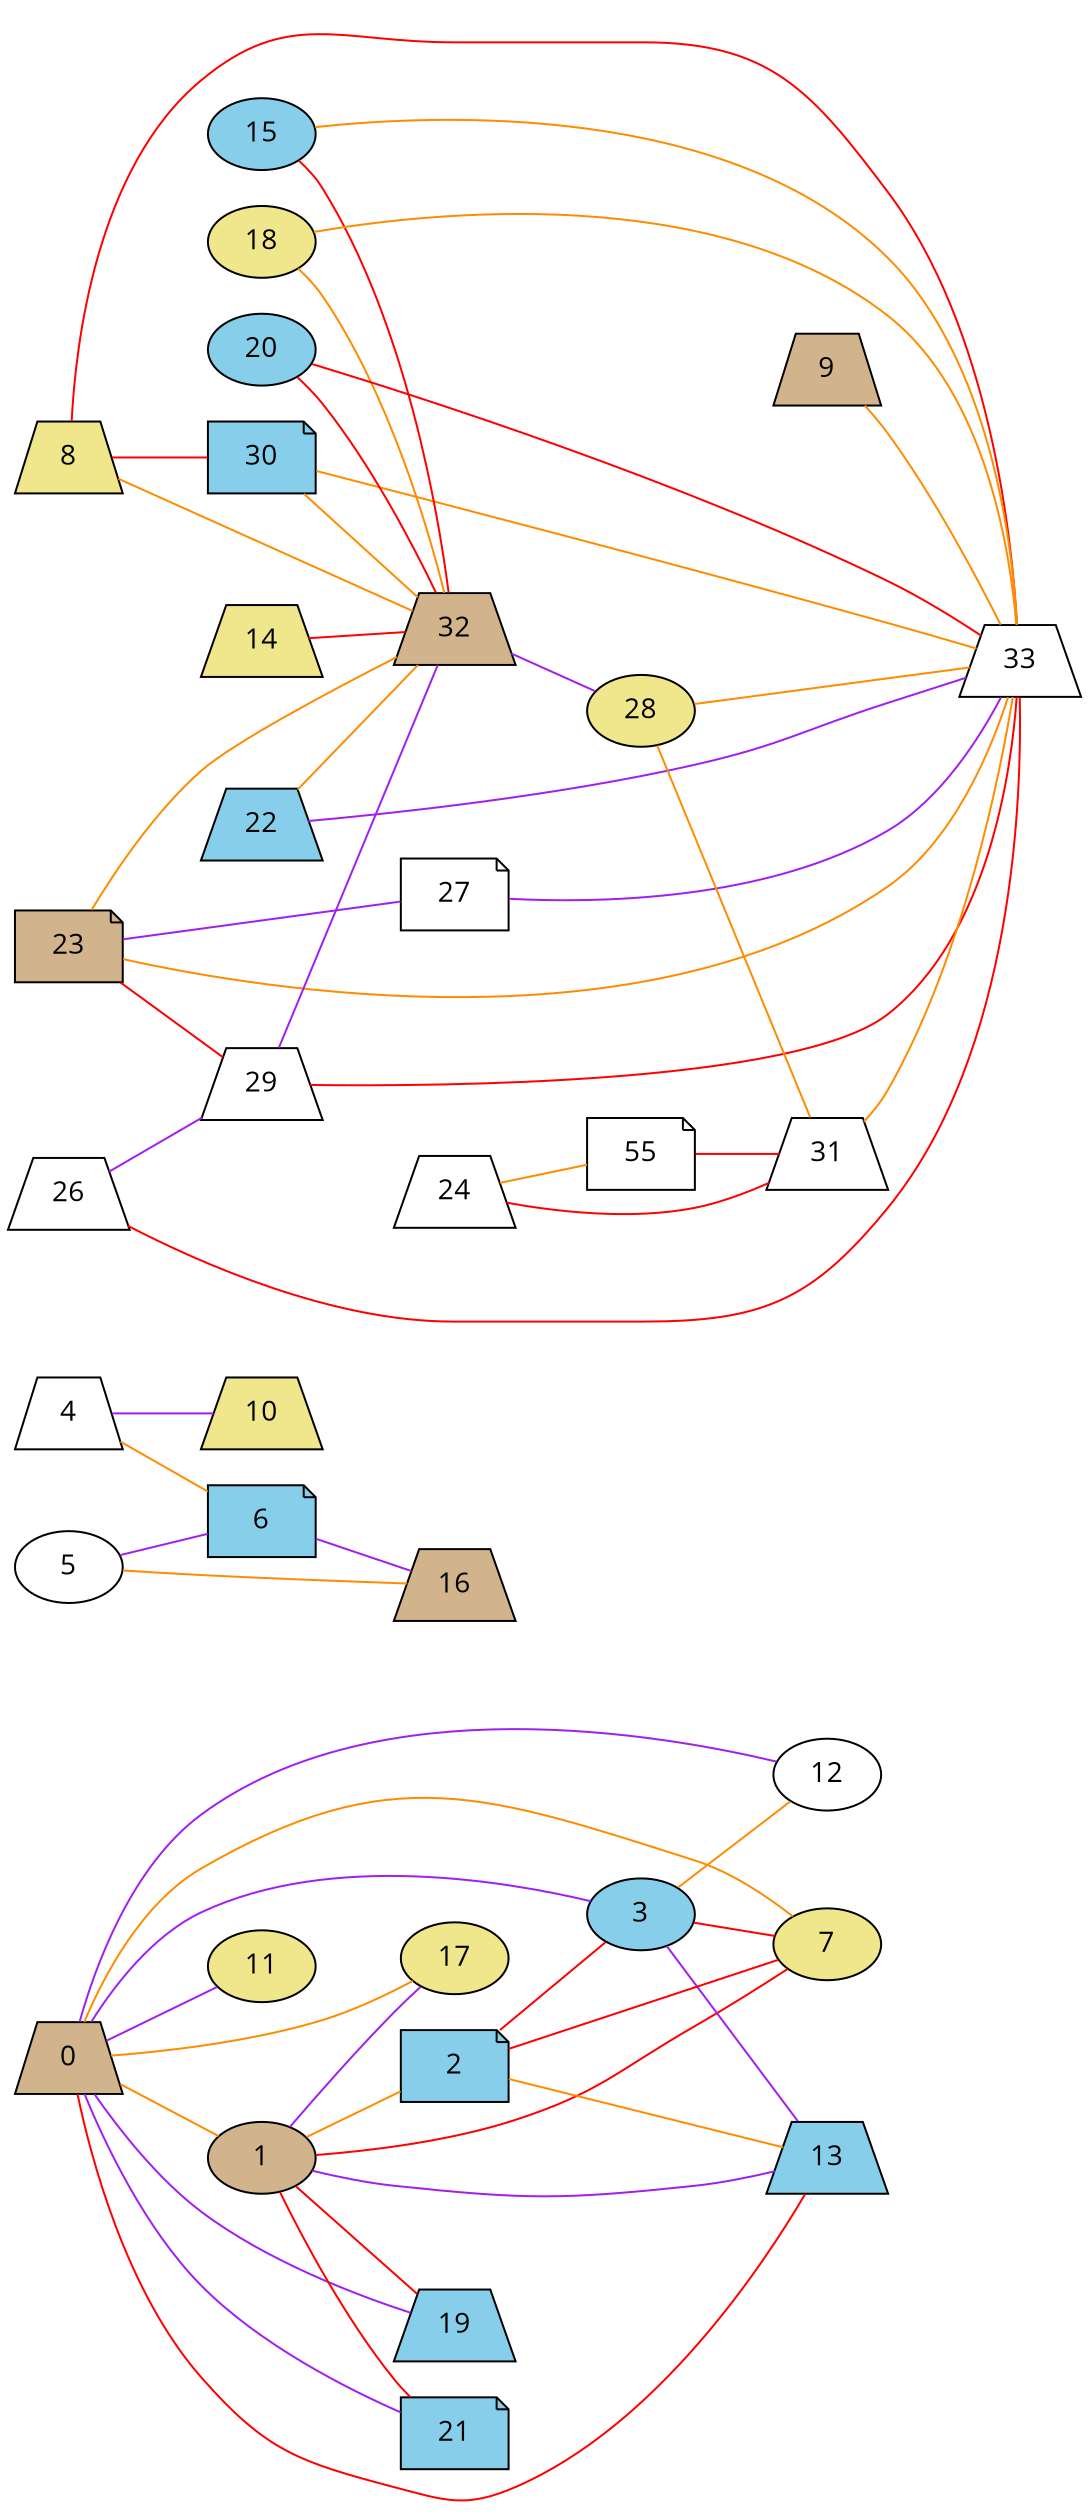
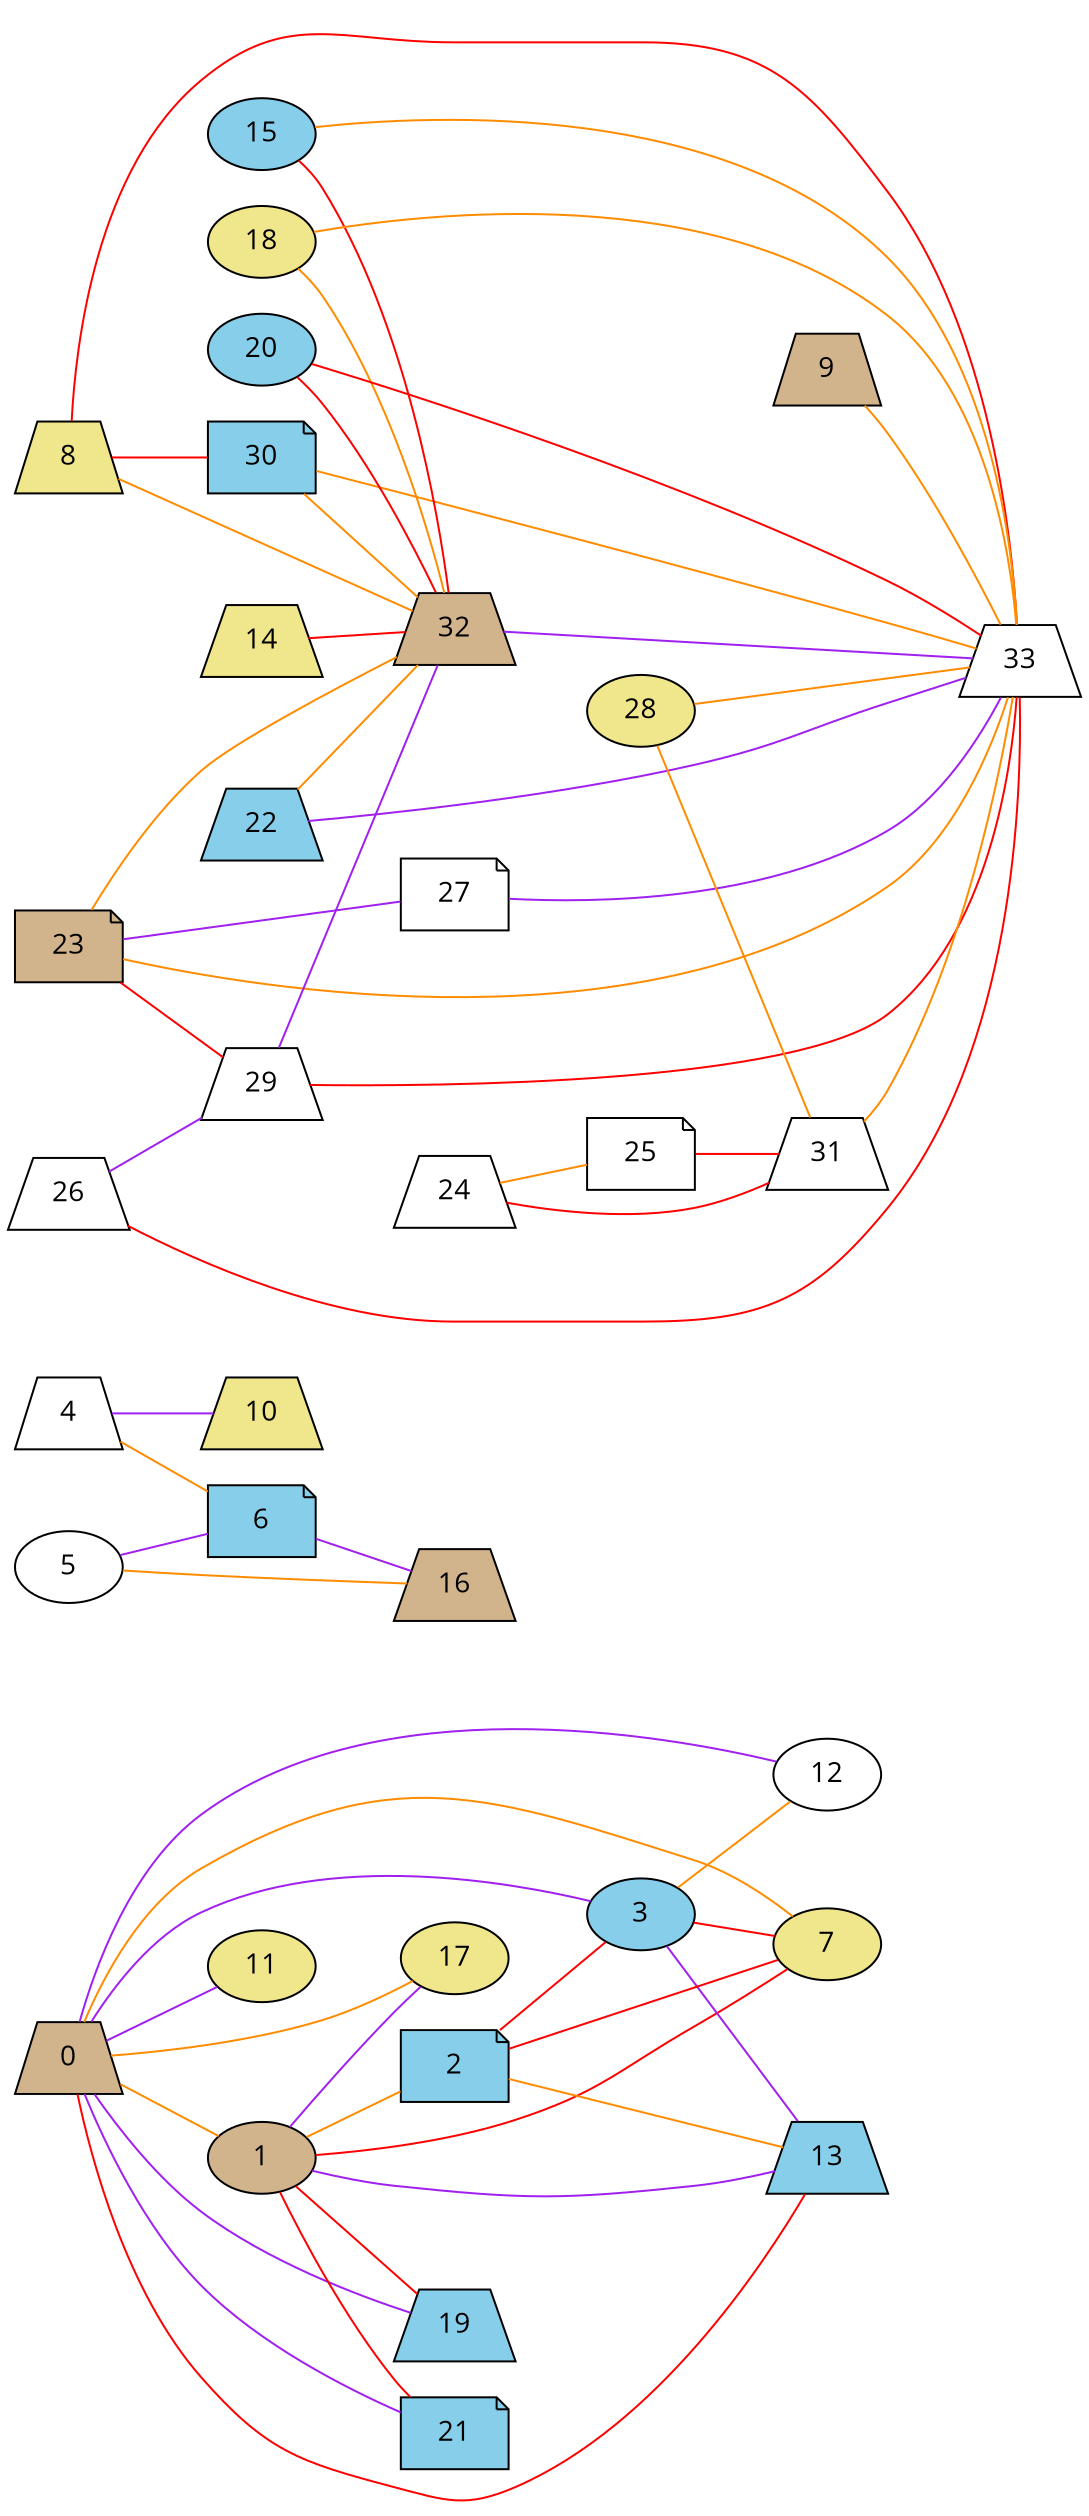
edge "32" -- "28": now "32" -- "33"
node "55": label "55" -> "25"
